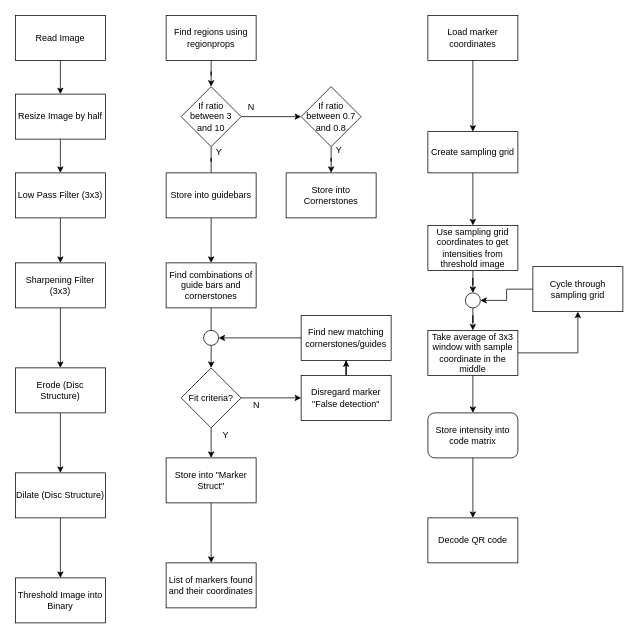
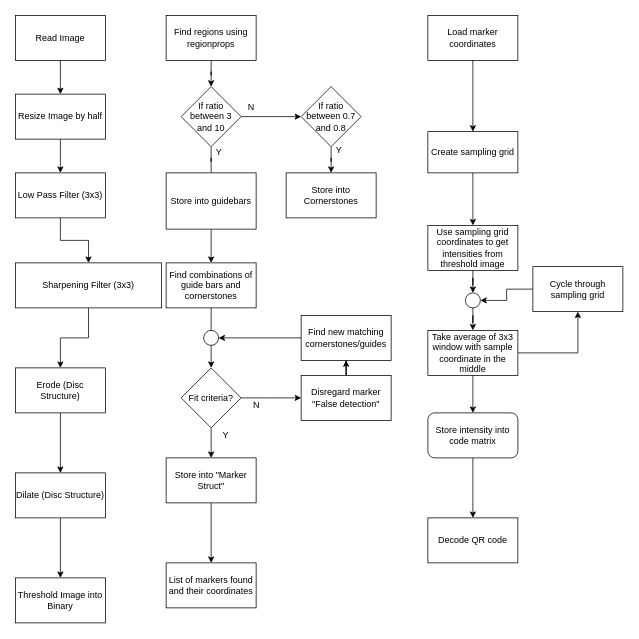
node "Store into guidebars": size 90x45 -> 90x56
node "Sharpening Filter (3x3)": size 90x45 -> 146x45
